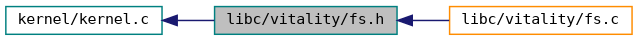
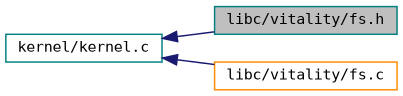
edge "libc/vitality/fs.c" -> "libc/vitality/fs.h": now "libc/vitality/fs.c" -> "kernel/kernel.c"
